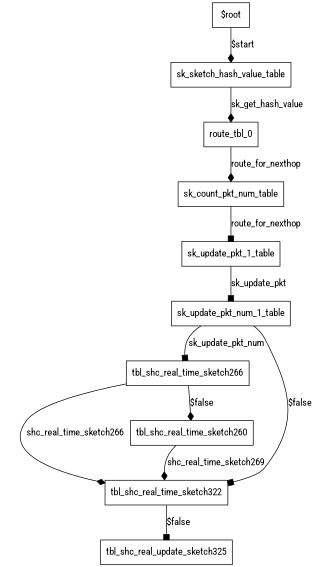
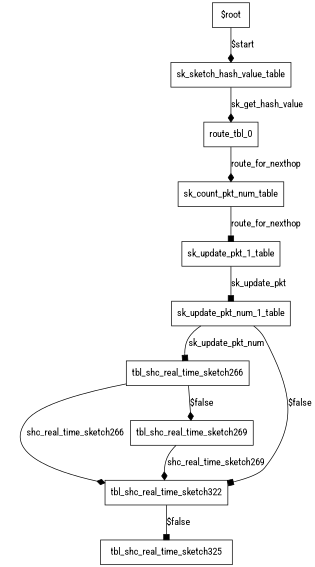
node "tbl_shc_real_time_sketch260": label "tbl_shc_real_time_sketch260" -> "tbl_shc_real_time_sketch269"
node "tbl_shc_real_update_sketch325": label "tbl_shc_real_update_sketch325" -> "tbl_shc_real_time_sketch325"
